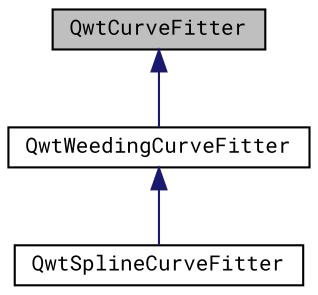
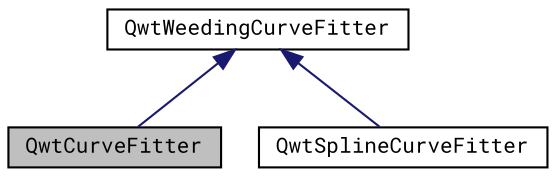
edge "QwtWeedingCurveFitter" -> "QwtCurveFitter": reversed
